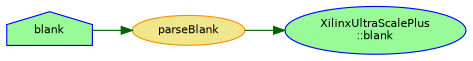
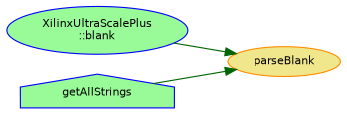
node "blank": label "blank" -> "getAllStrings"
edge "parseBlank" -> "XilinxUltraScalePlus ::blank": reversed
